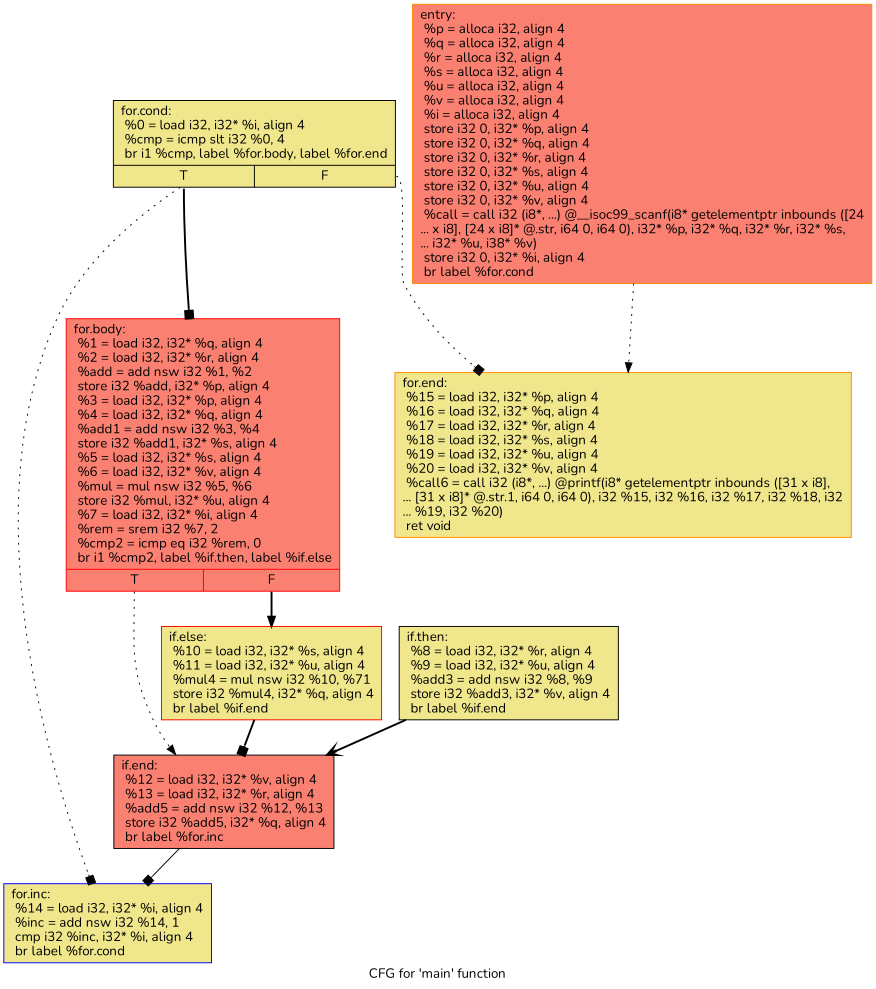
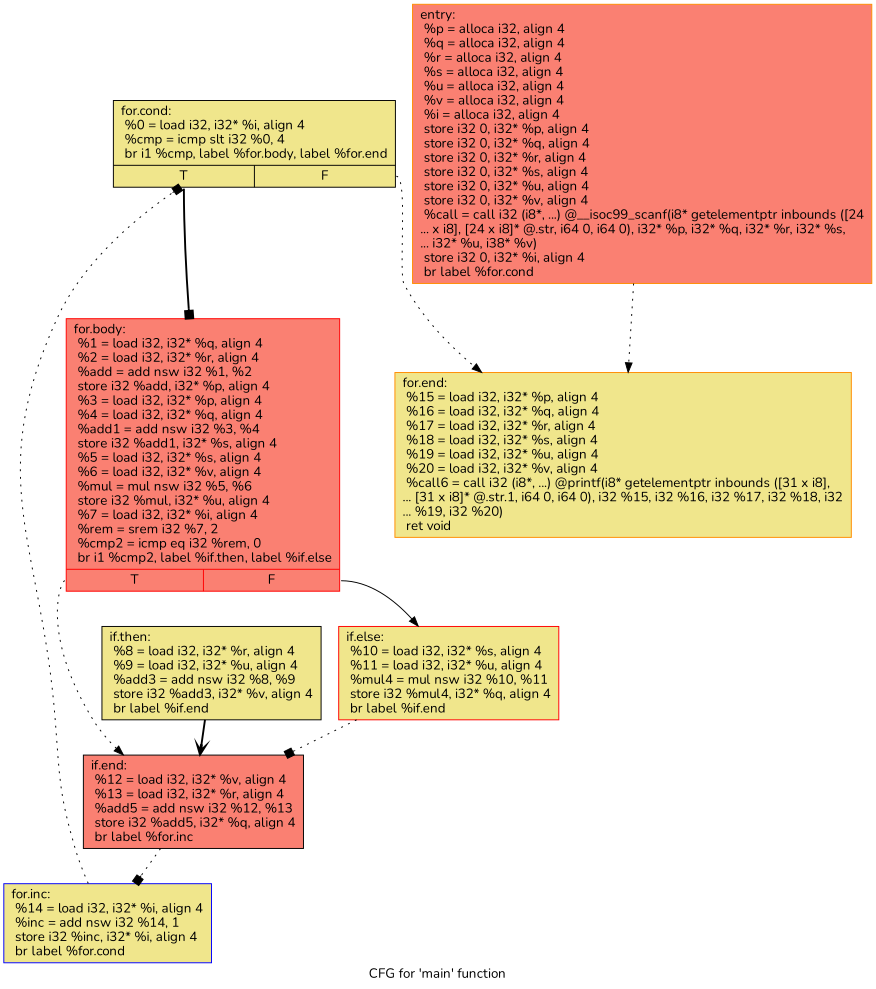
edge "for.cond:" -> "for.end:": arrowhead box -> normal
edge "for.cond:" -> "for.inc:": reversed
edge "for.body:" -> "if.else:": style bold -> solid
node "if.else:": text "%mul4 = mul nsw i32 %10, %71" -> "%mul4 = mul nsw i32 %10, %11"
edge "if.else:" -> "if.end:": style bold -> dotted
edge "if.end:" -> "for.inc:": style solid -> dotted
node "for.inc:": text "cmp i32 %inc, i32* %i, align 4" -> "store i32 %inc, i32* %i, align 4"
